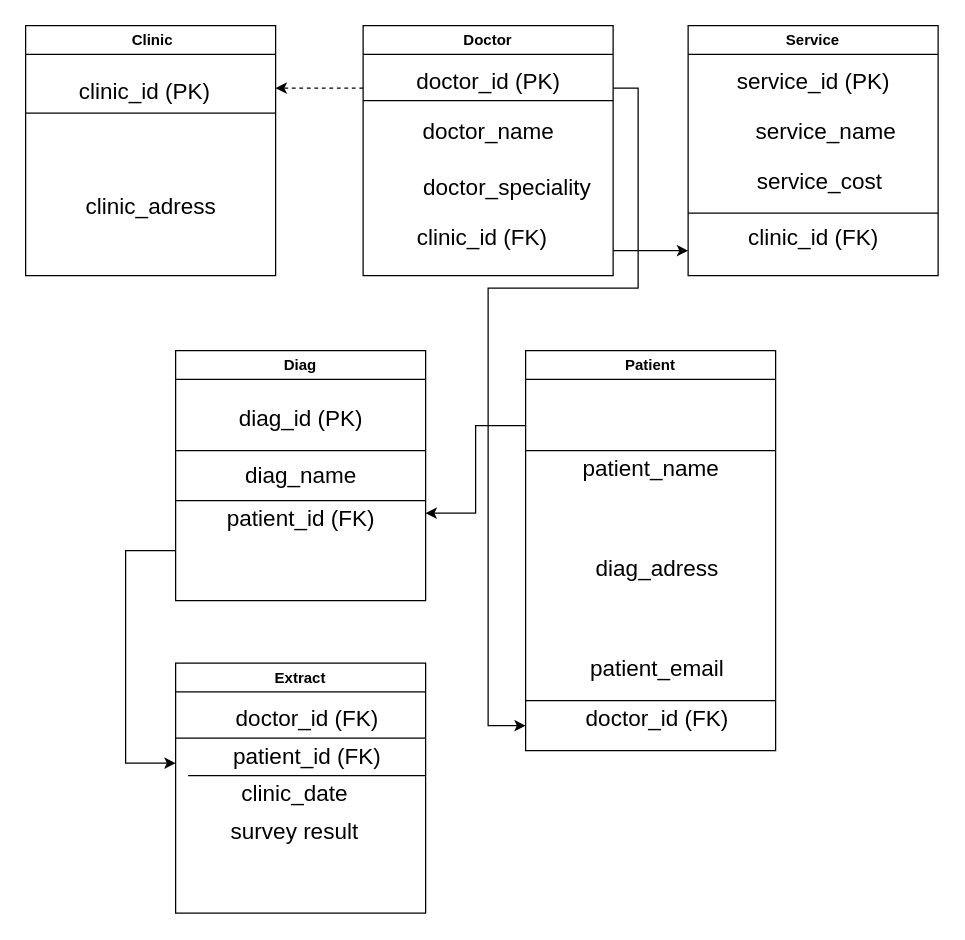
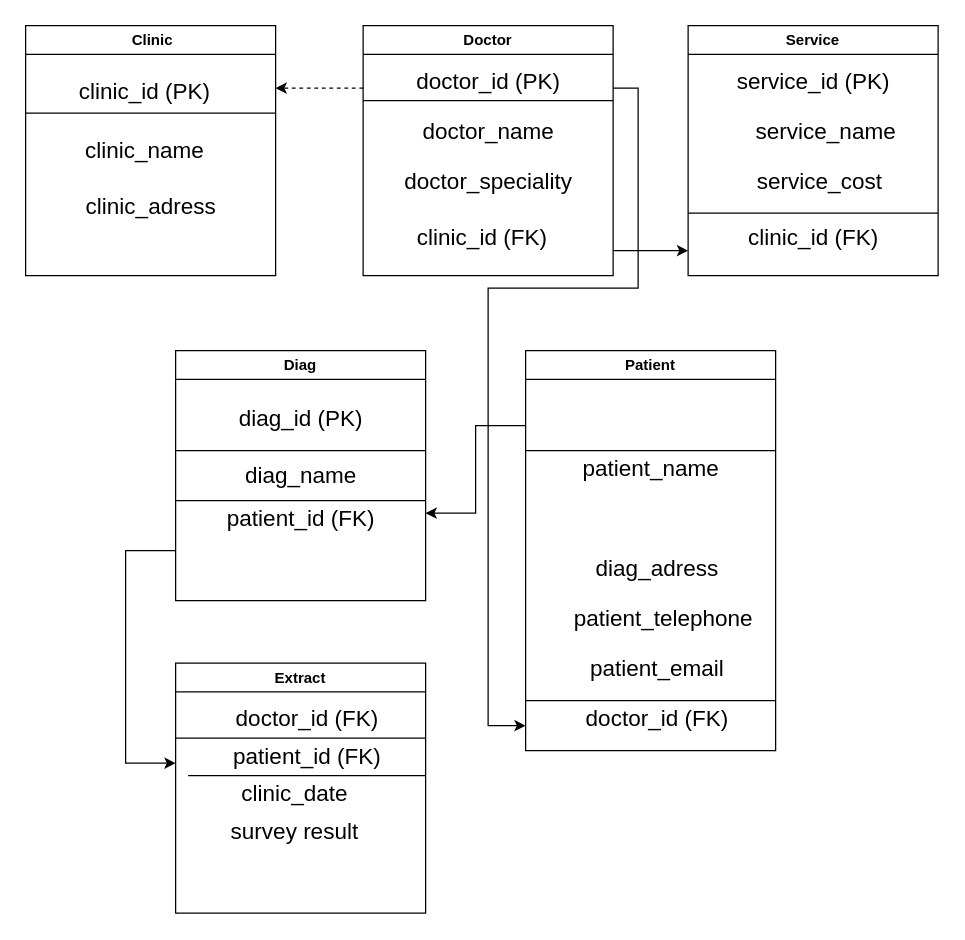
node "clinic_name": added
node "doctor_speciality": moved (507, 188) -> (488, 182)
node "patient_telephone": added
